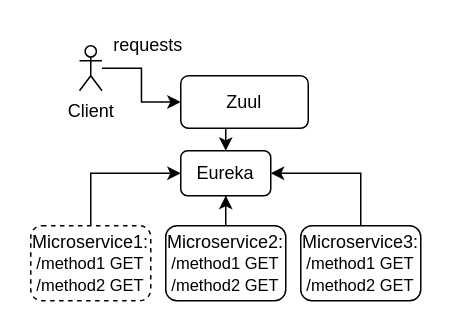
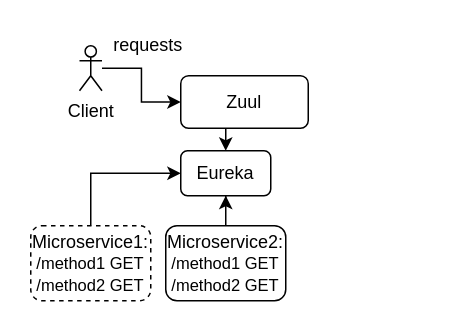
edge "Microservice3: /method1 GET /method2 GET" -> "Eureka": removed
node "Microservice3: /method1 GET /method2 GET": removed
